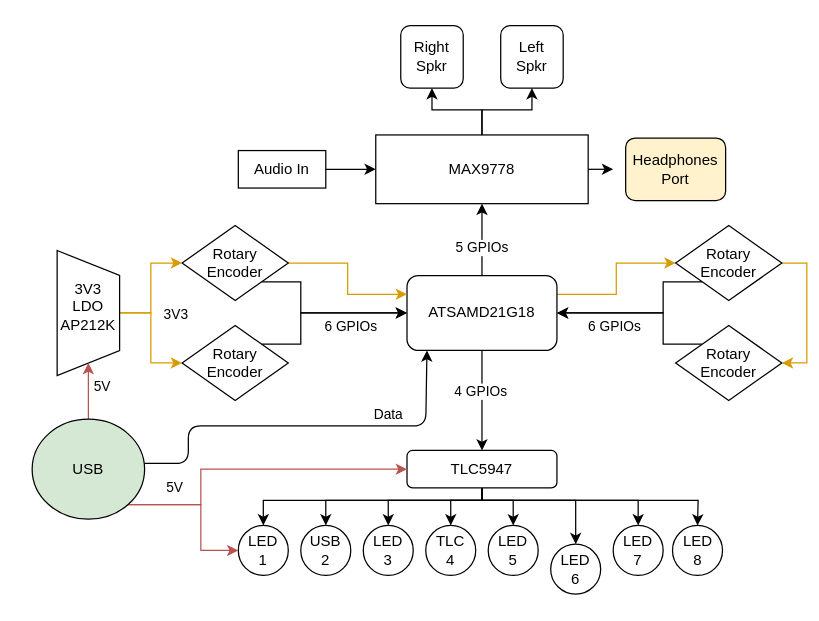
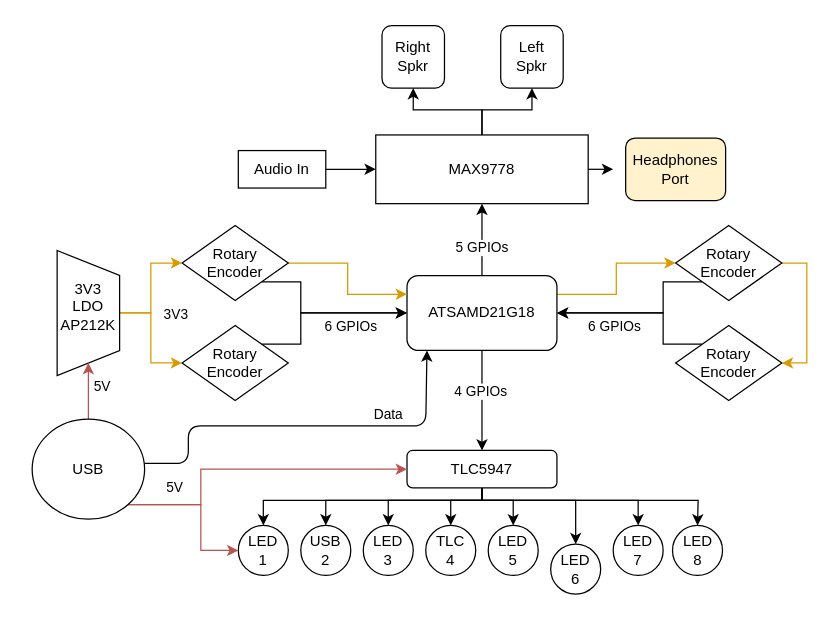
node "Right Spkr": moved (432, 57) -> (413, 57)
node "USB": fillcolor #d5e8d4 -> #ffffff
